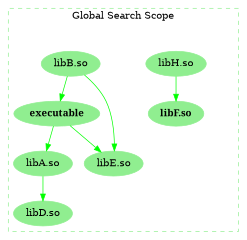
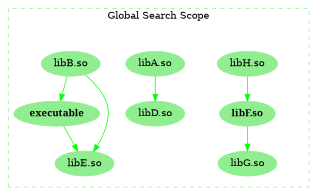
edge "executable" -> "libA.so": removed
node "libG.so": added
